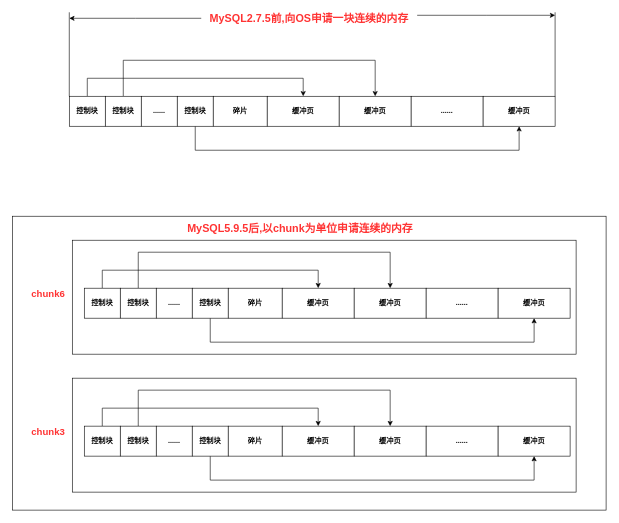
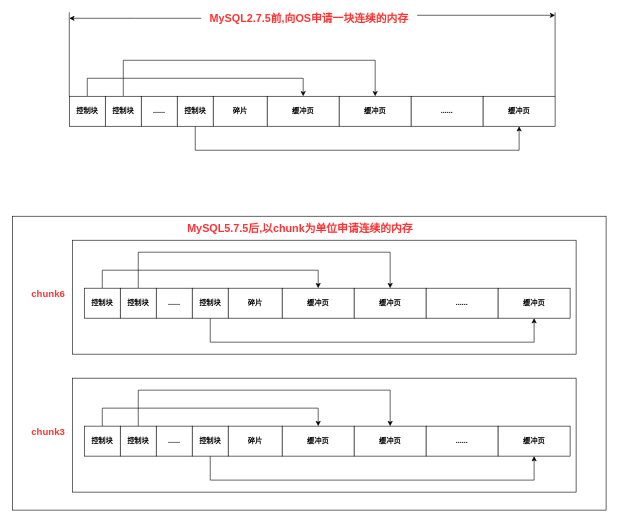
node "MySQL5.9.5后,以chunk为单位申请连续的内存": label "MySQL5.9.5后,以chunk为单位申请连续的内存" -> "MySQL5.7.5后,以chunk为单位申请连续的内存"
